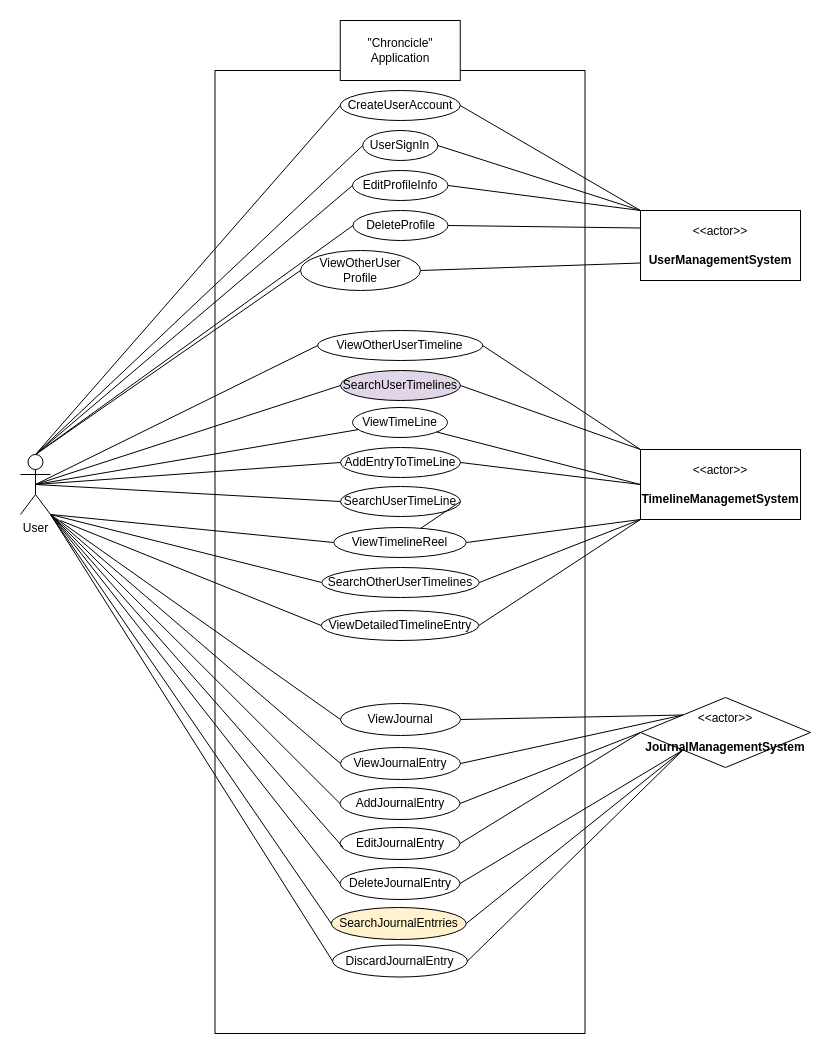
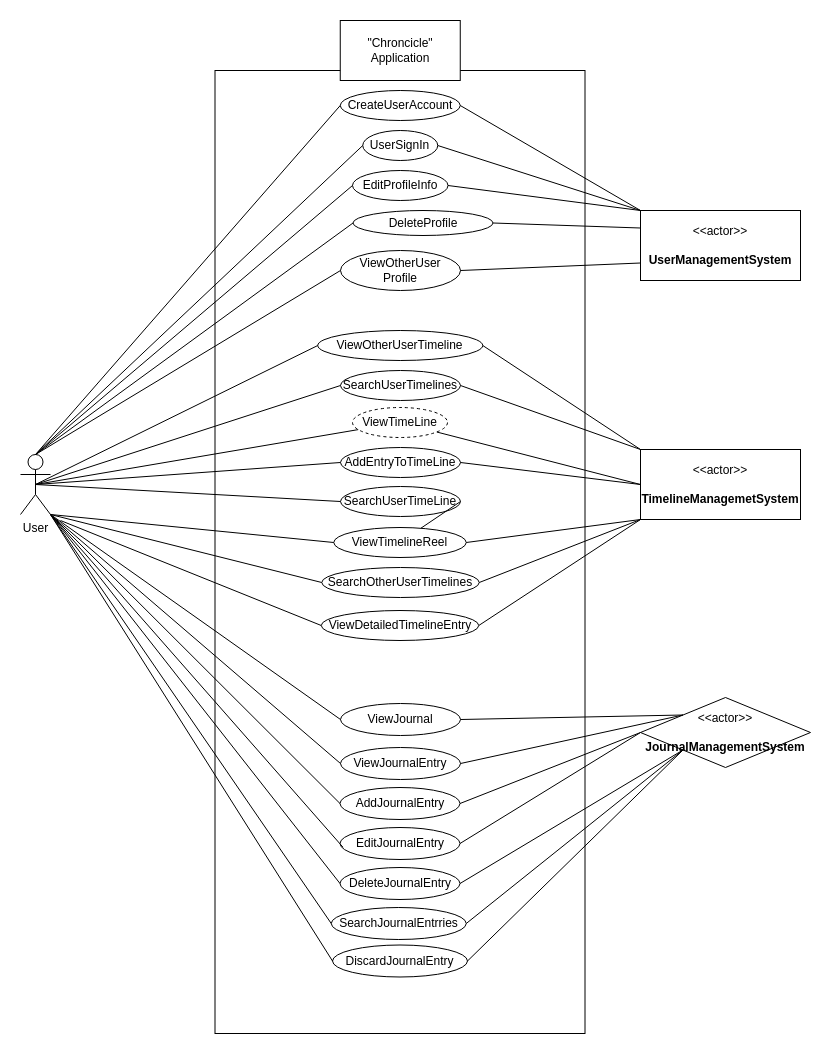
node "DeleteProfile": size 95x30 -> 140x25
node "ViewOtherUser Profile": moved (361, 271) -> (401, 271)
node "SearchUserTimelines": fillcolor #e1d5e7 -> #ffffff
node "ViewTimeLine": style solid -> dashed
node "SearchJournalEntrries": fillcolor #fff2cc -> #ffffff
